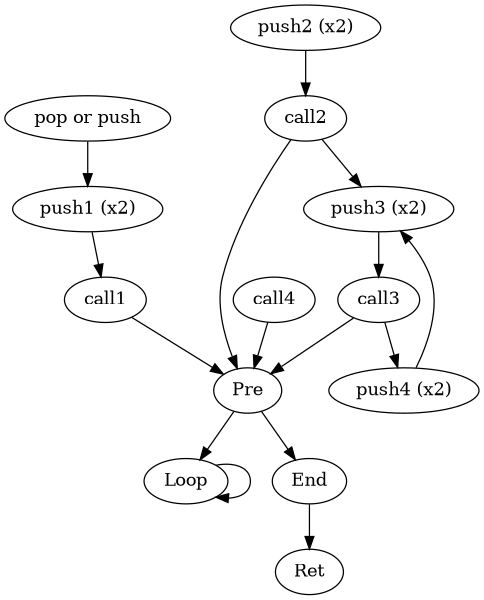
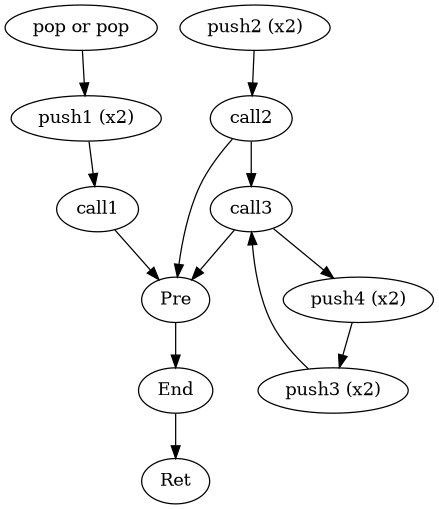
node "pop or push": label "pop or push" -> "pop or pop"
edge "call2" -> "push3 (x2)": now "call2" -> "call3"
node "call4": removed
node "Loop": removed
